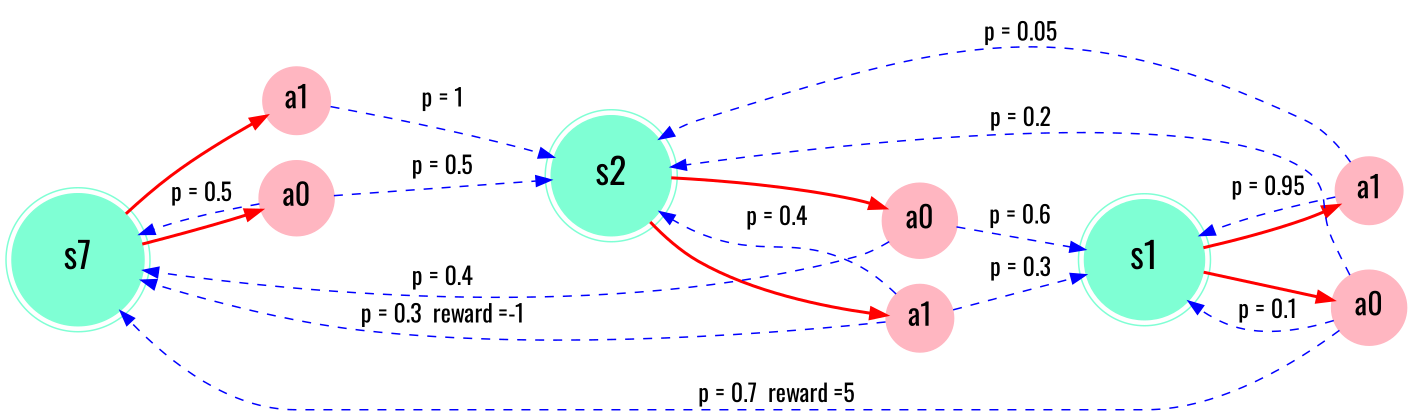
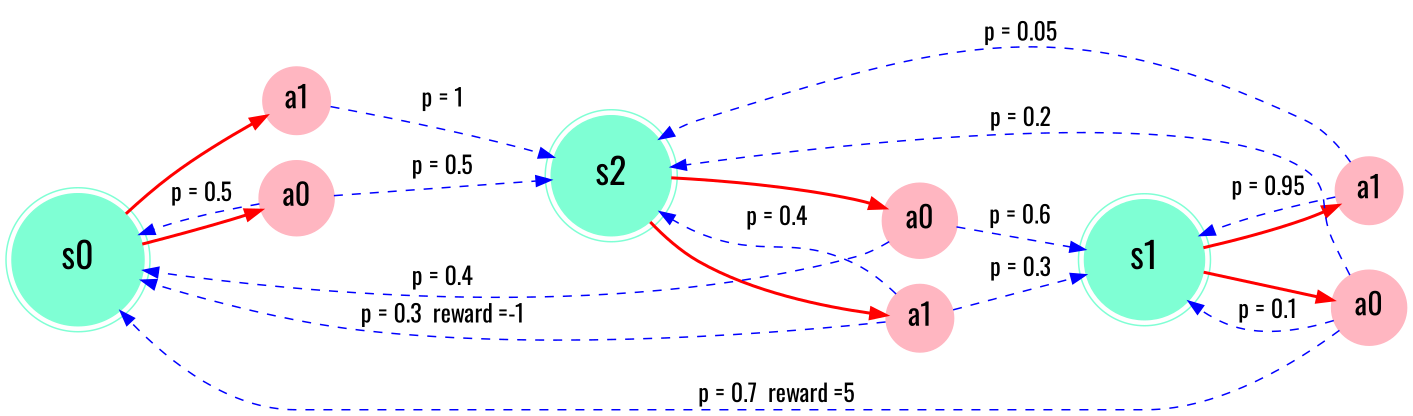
node "s7": label "s7" -> "s0"
